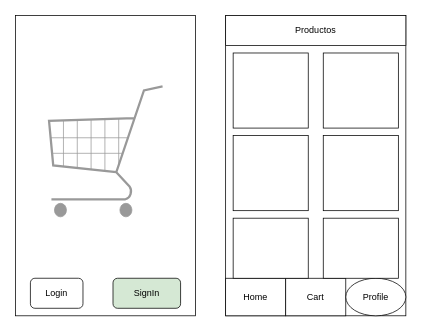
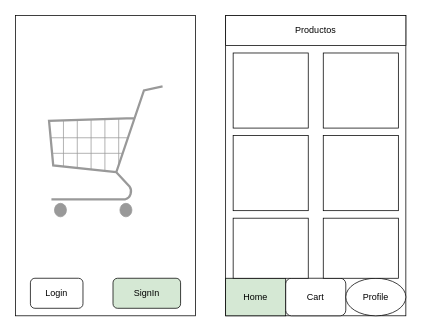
node "Home": fillcolor #ffffff -> #d5e8d4
node "Cart": shape rectangle -> rounded rectangle
